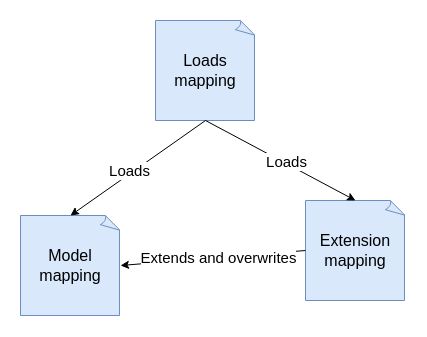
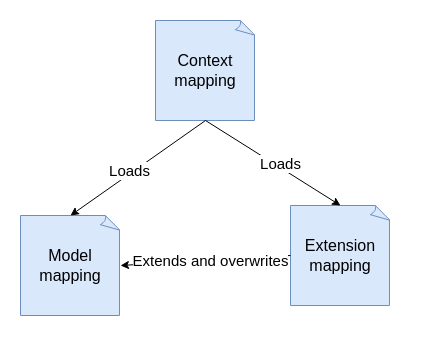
node "Loads mapping": label "Loads mapping" -> "Context mapping"
node "Extension mapping": moved (356, 251) -> (341, 256)
